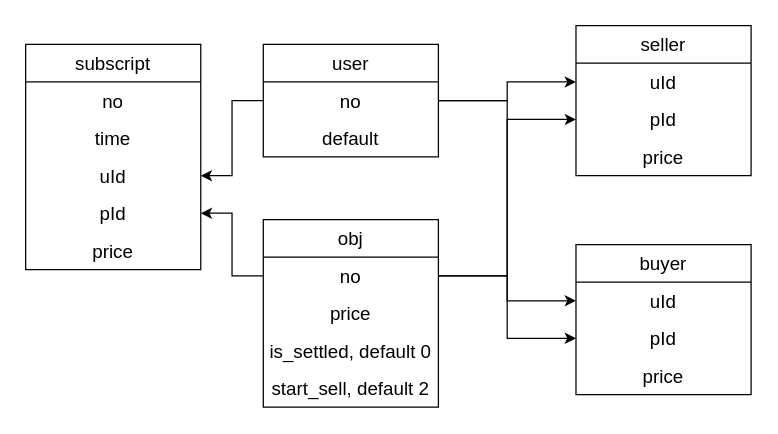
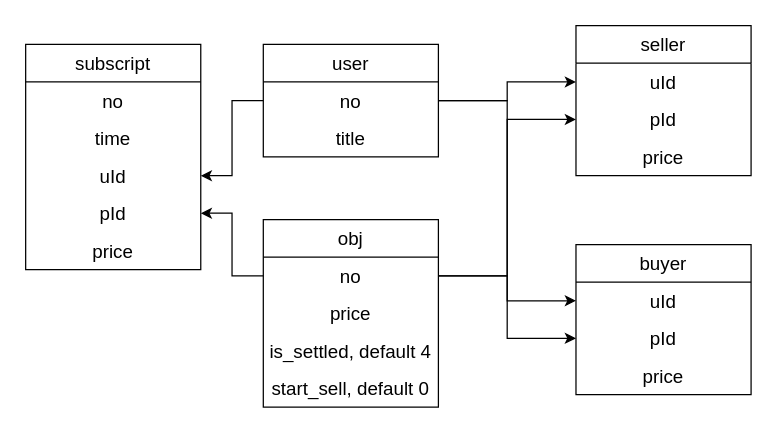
node "default": label "default" -> "title"
node "is_settled, default 0": label "is_settled, default 0" -> "is_settled, default 4"
node "start_sell, default 2": label "start_sell, default 2" -> "start_sell, default 0"
